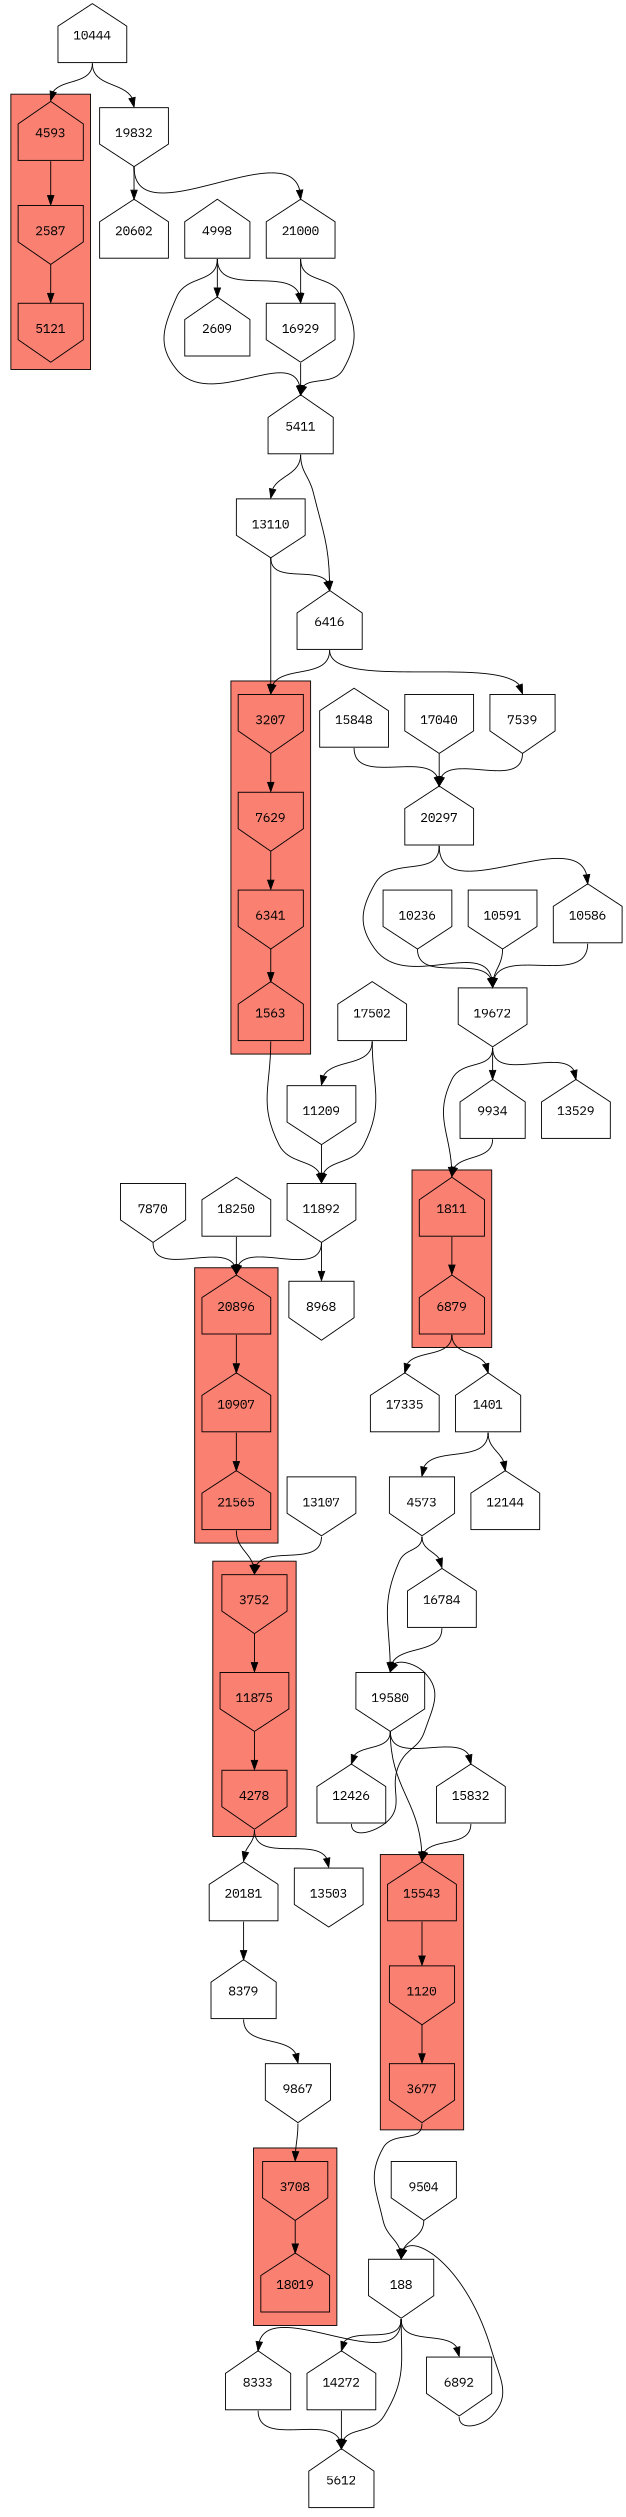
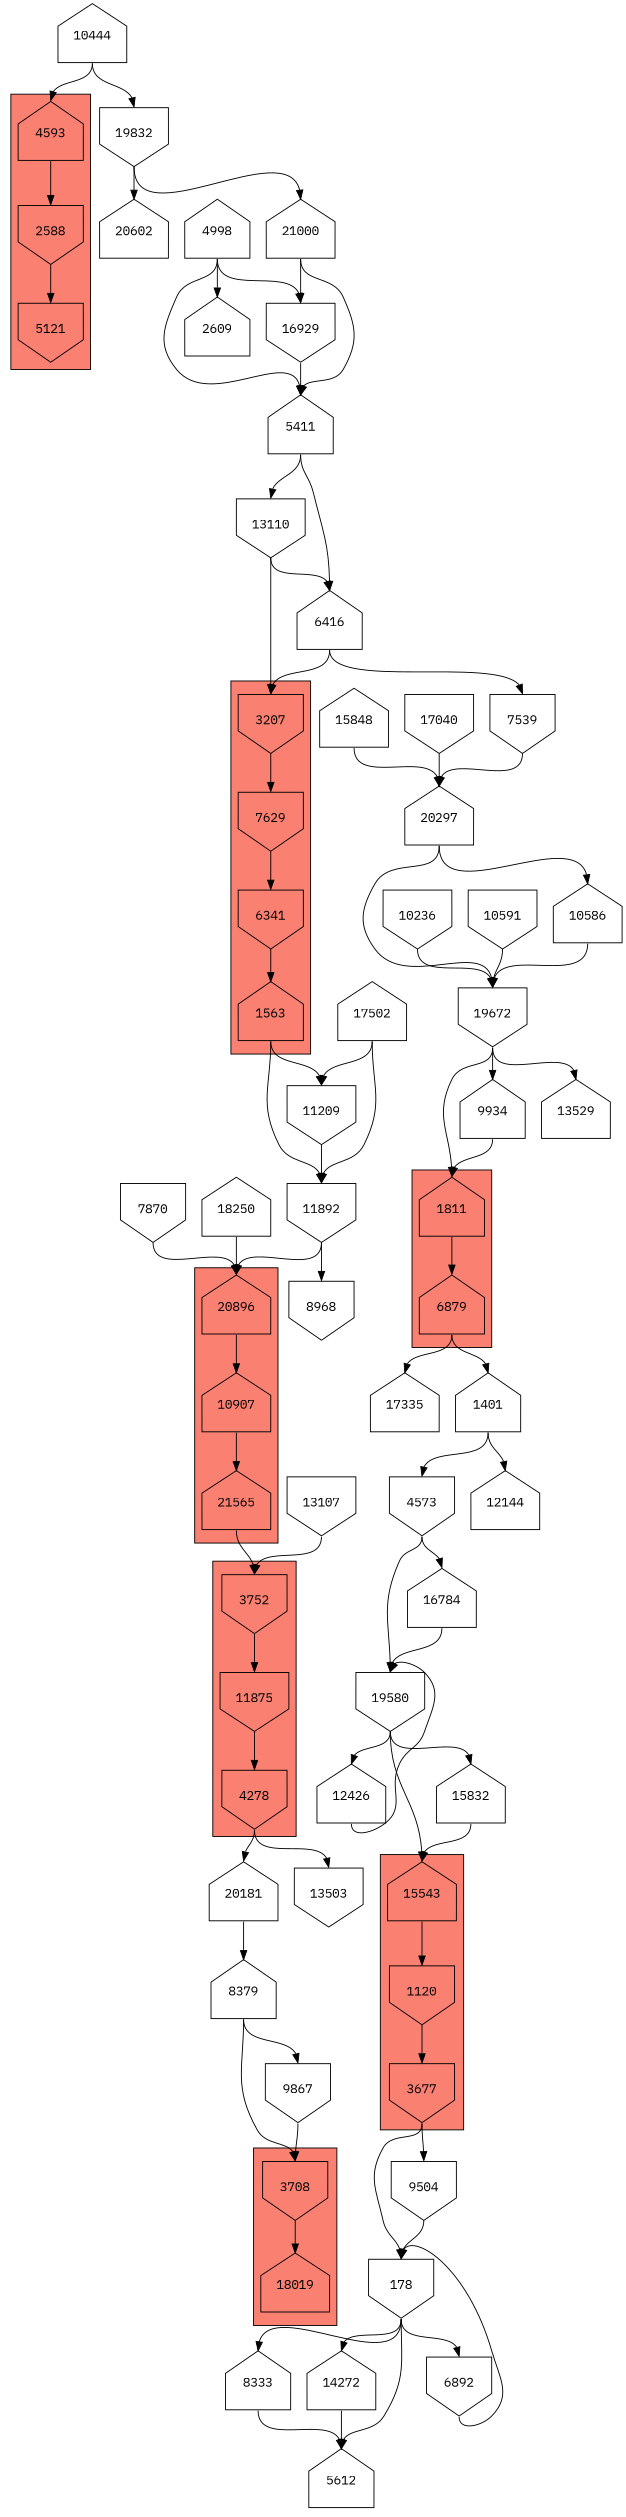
node "2587": label "2587" -> "2588"
edge "1563" -> "11209": added
edge "8379" -> "3708": added
edge "3677" -> "9504": added
node "188": label "188" -> "178"
